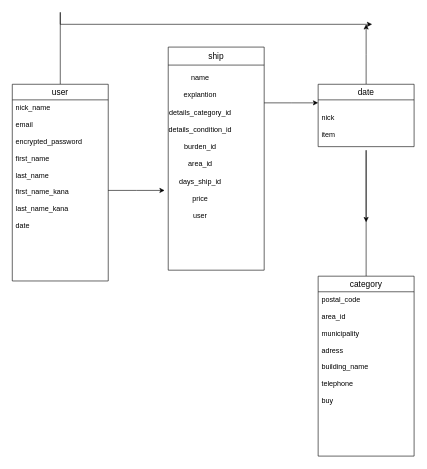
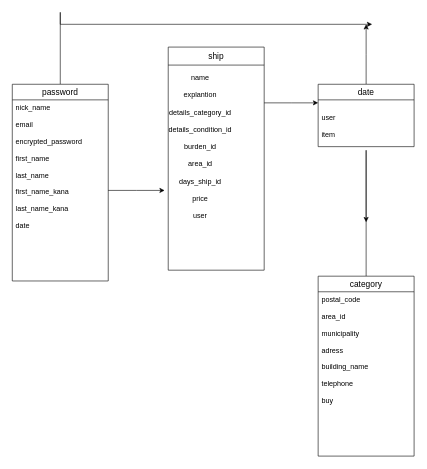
node "user": label "user" -> "password"
node "nick item": label "nick item" -> "user item"
